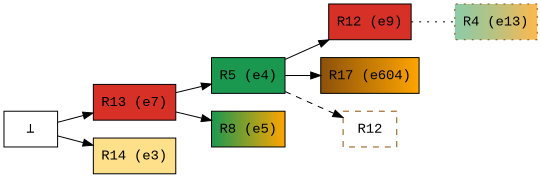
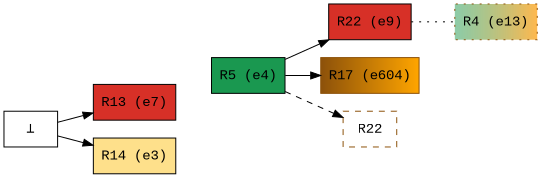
node "R12 (e9)": label "R12 (e9)" -> "R22 (e9)"
node "R17 (e604)": color black -> #8c510a
edge "R13 (e7)" -> "R5 (e4)": removed
node "R8 (e5)": removed
node "R12": label "R12" -> "R22"
